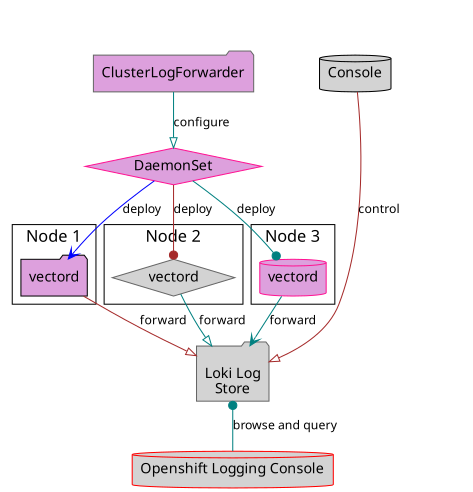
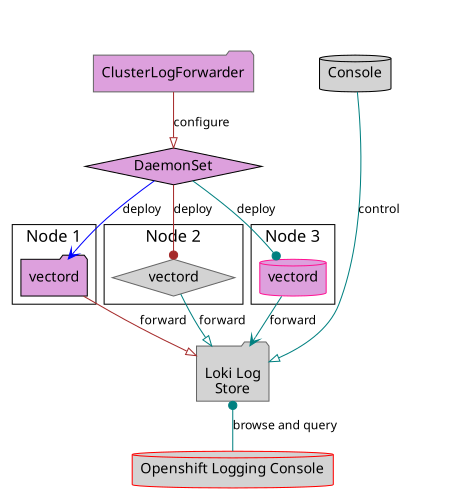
edge "ClusterLogForwarder" -> "DaemonSet": color teal -> brown
node "DaemonSet": color deeppink -> black
edge "Console" -> "Loki Log Store": color brown -> teal
